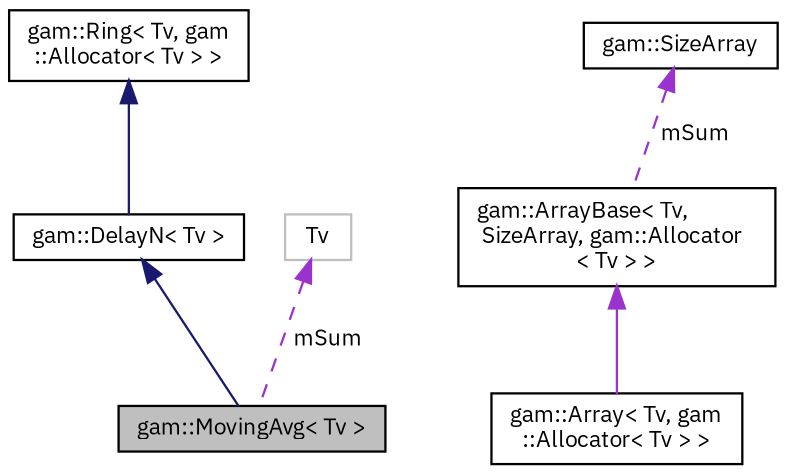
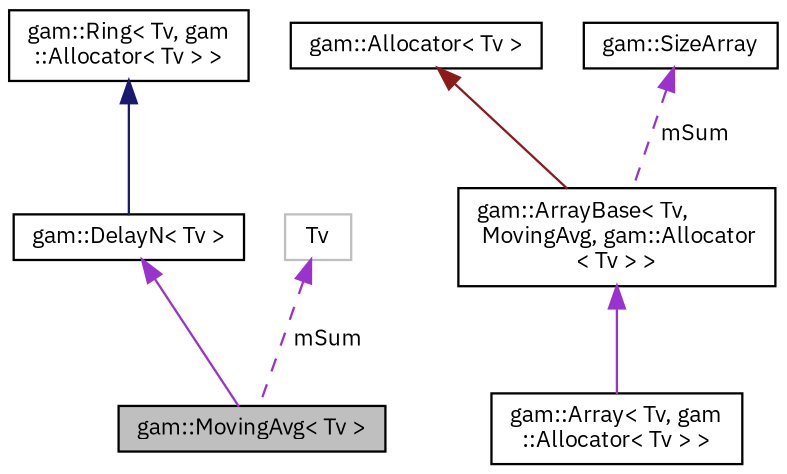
node "gam::Allocator< Tv >": added
node "gam::ArrayBase< Tv, SizeArray, gam::Allocator < Tv > >": label "gam::ArrayBase< Tv, SizeArray, gam::Allocator < Tv > >" -> "gam::ArrayBase< Tv, MovingAvg, gam::Allocator < Tv > >"
edge "gam::MovingAvg< Tv >" -> "gam::DelayN< Tv >": color midnightblue -> darkorchid3
